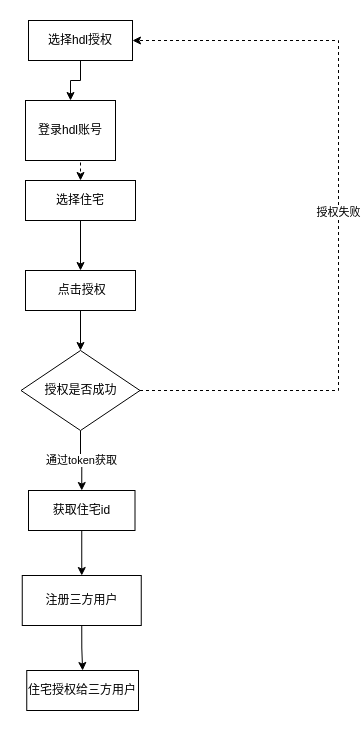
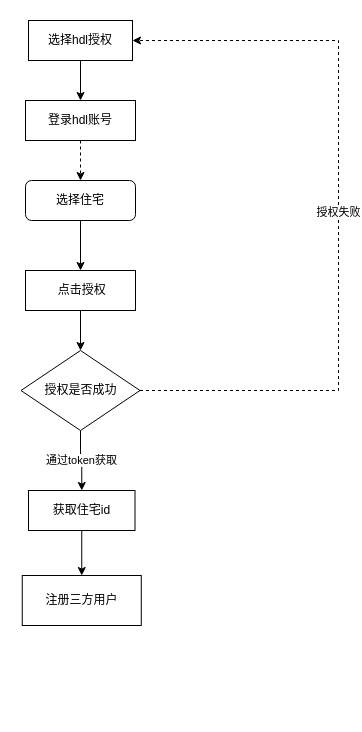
node "登录hdl账号": size 90x60 -> 110x40
node "选择住宅": shape rectangle -> rounded rectangle
edge "注册三方用户" -> "住宅授权给三方用户": removed
node "住宅授权给三方用户": removed
